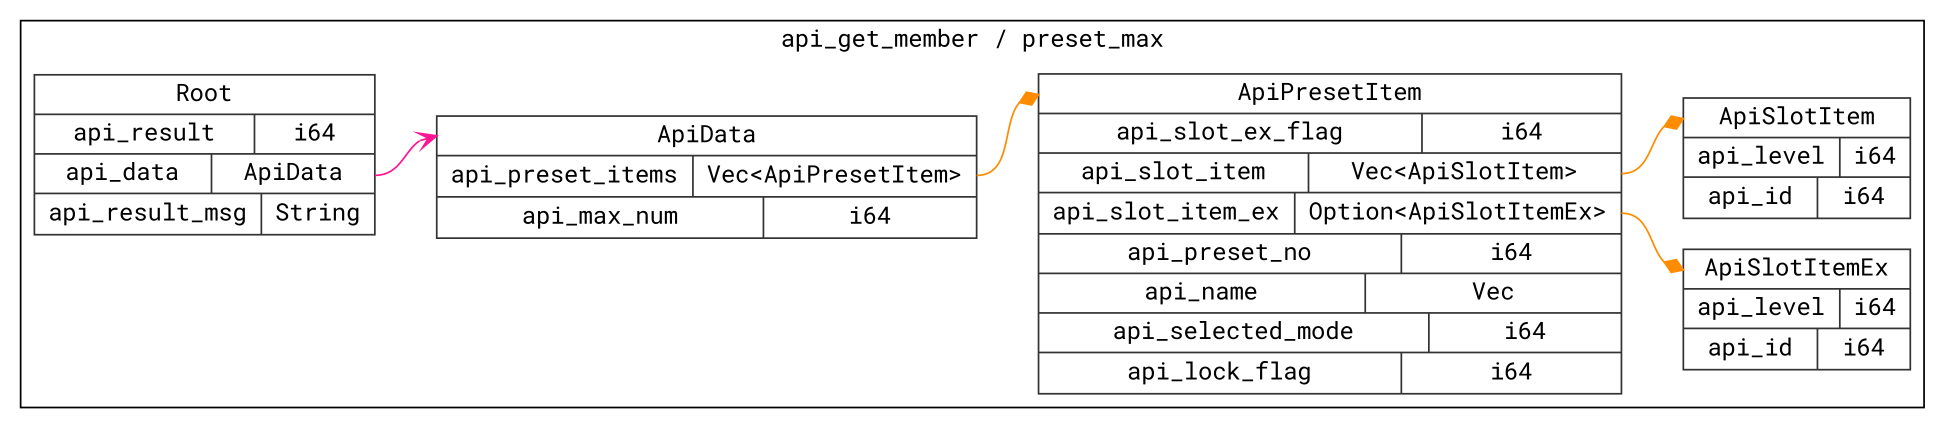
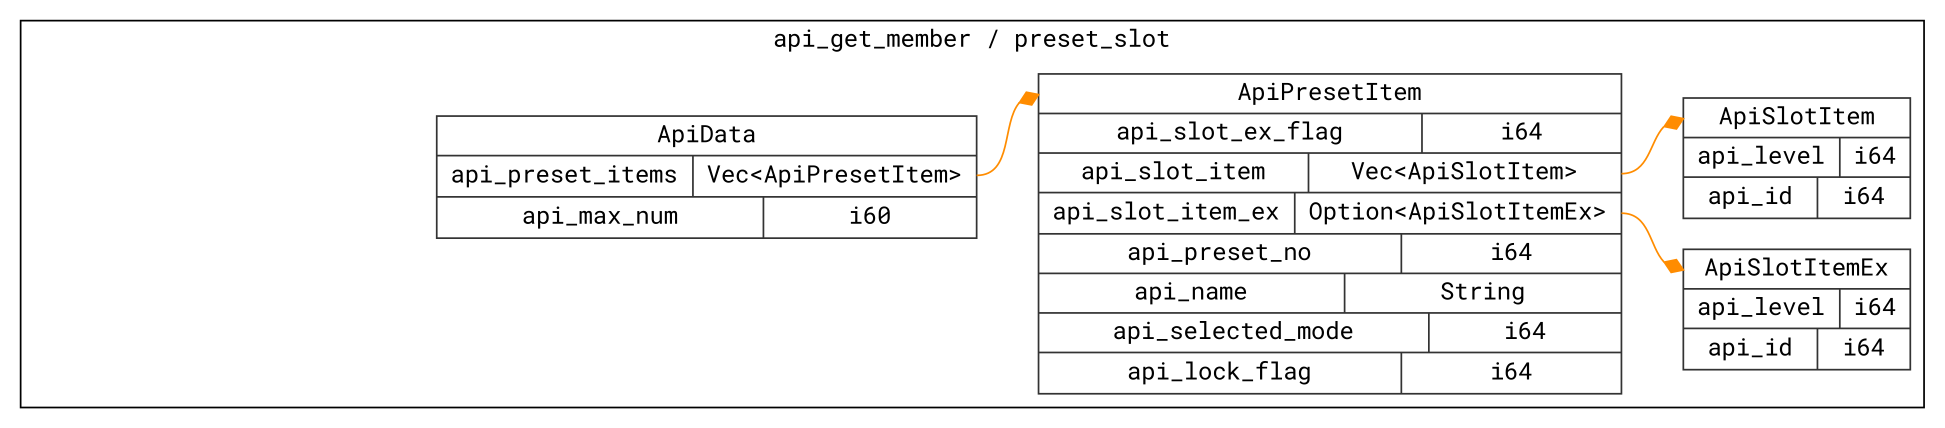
cluster "api_get_member / preset_max": label "api_get_member / preset_max" -> "api_get_member / preset_slot"
node "Root": removed
node "ApiData": text "i64" -> "i60"
node "ApiPresetItem": text "Vec" -> "String"
